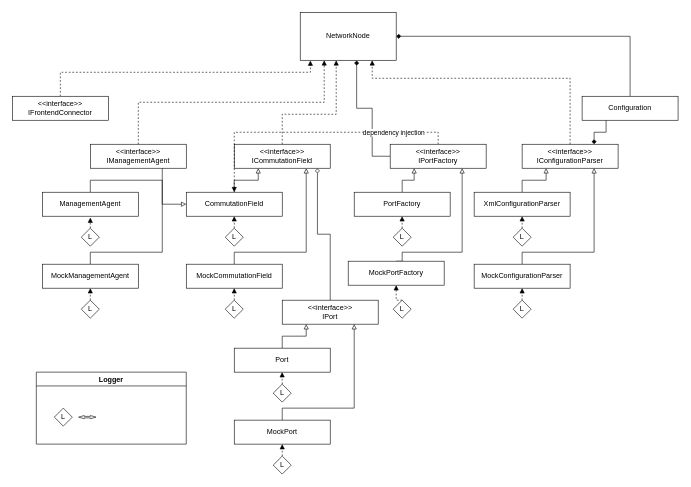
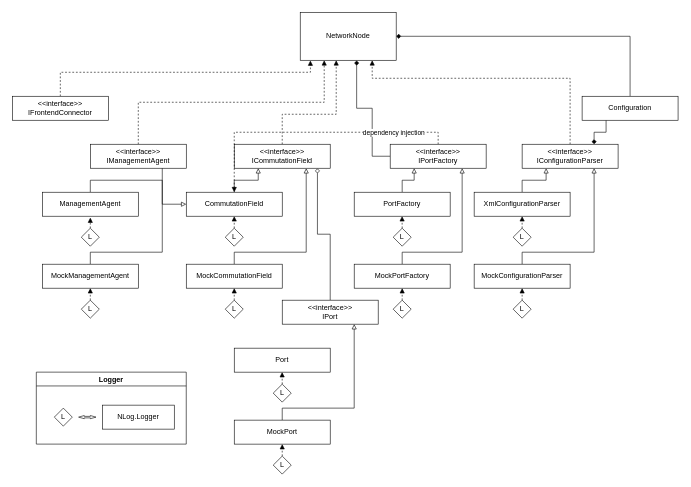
node "MockPortFactory": moved (396, 273) -> (402, 276)
edge "Port" -> "<<interface>> IPort": removed
node "NLog.Logger": added
